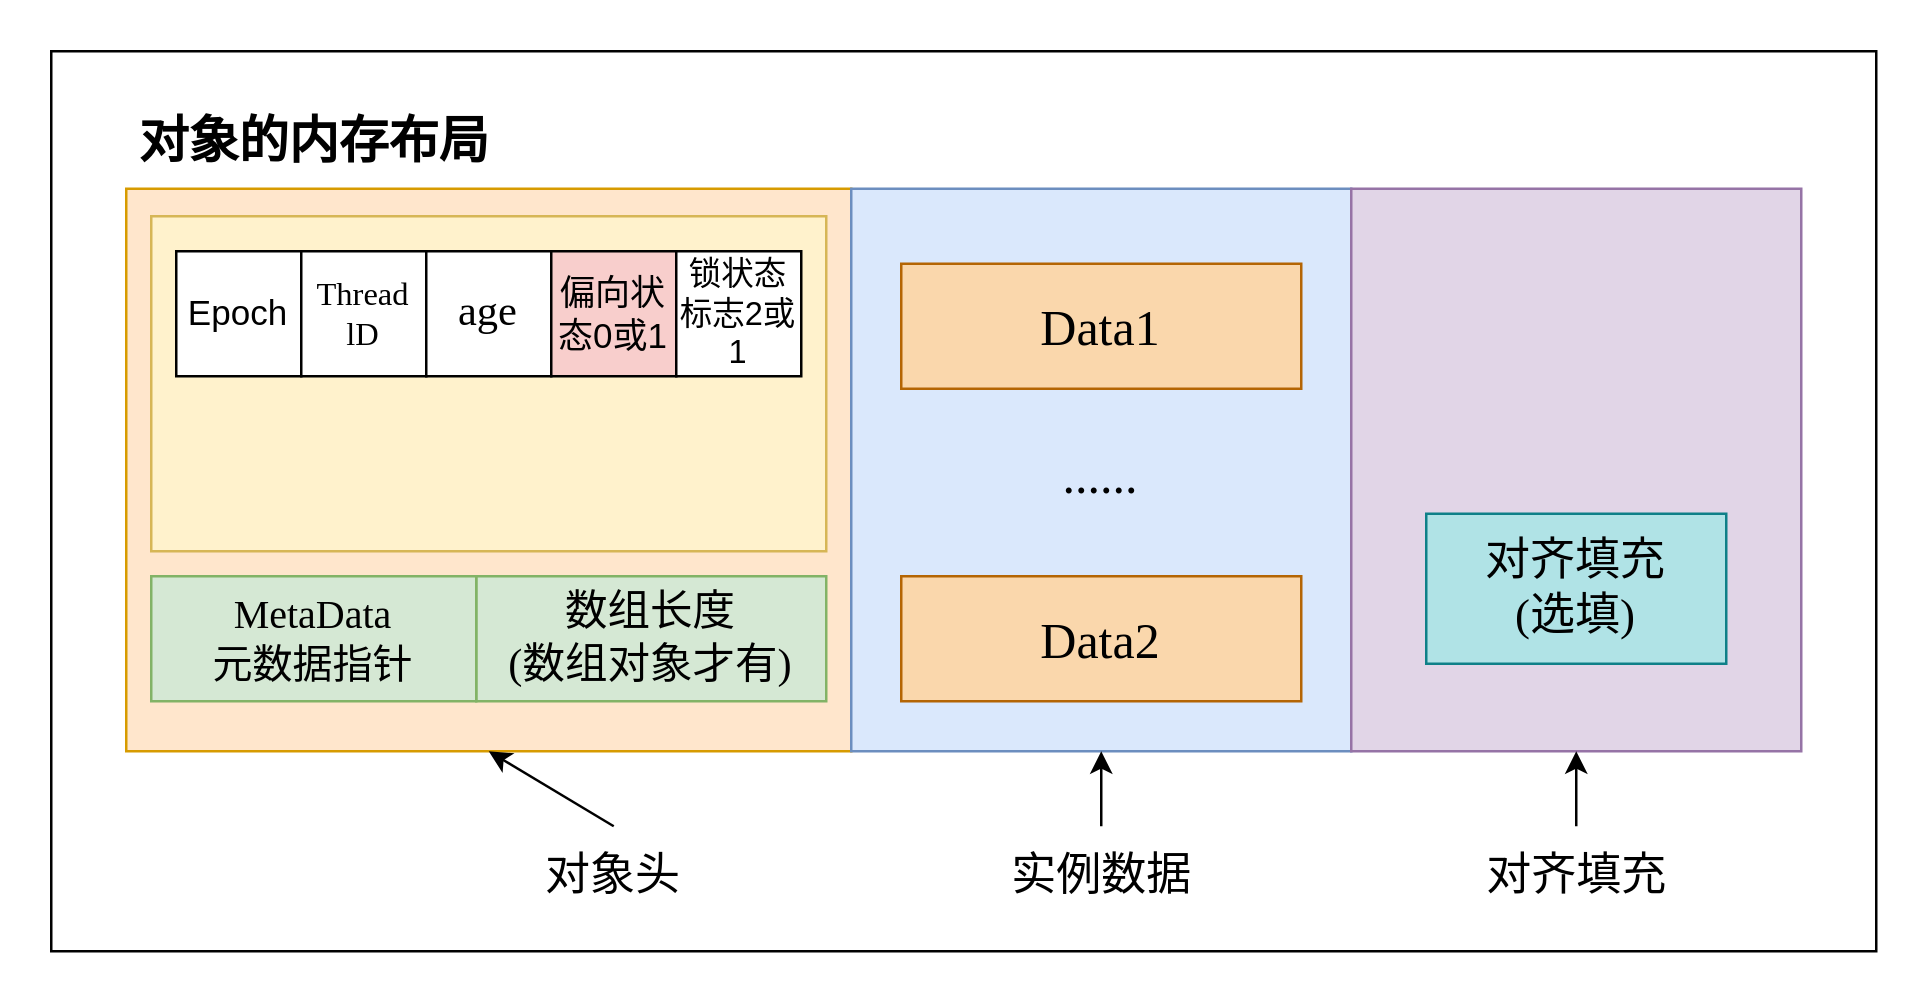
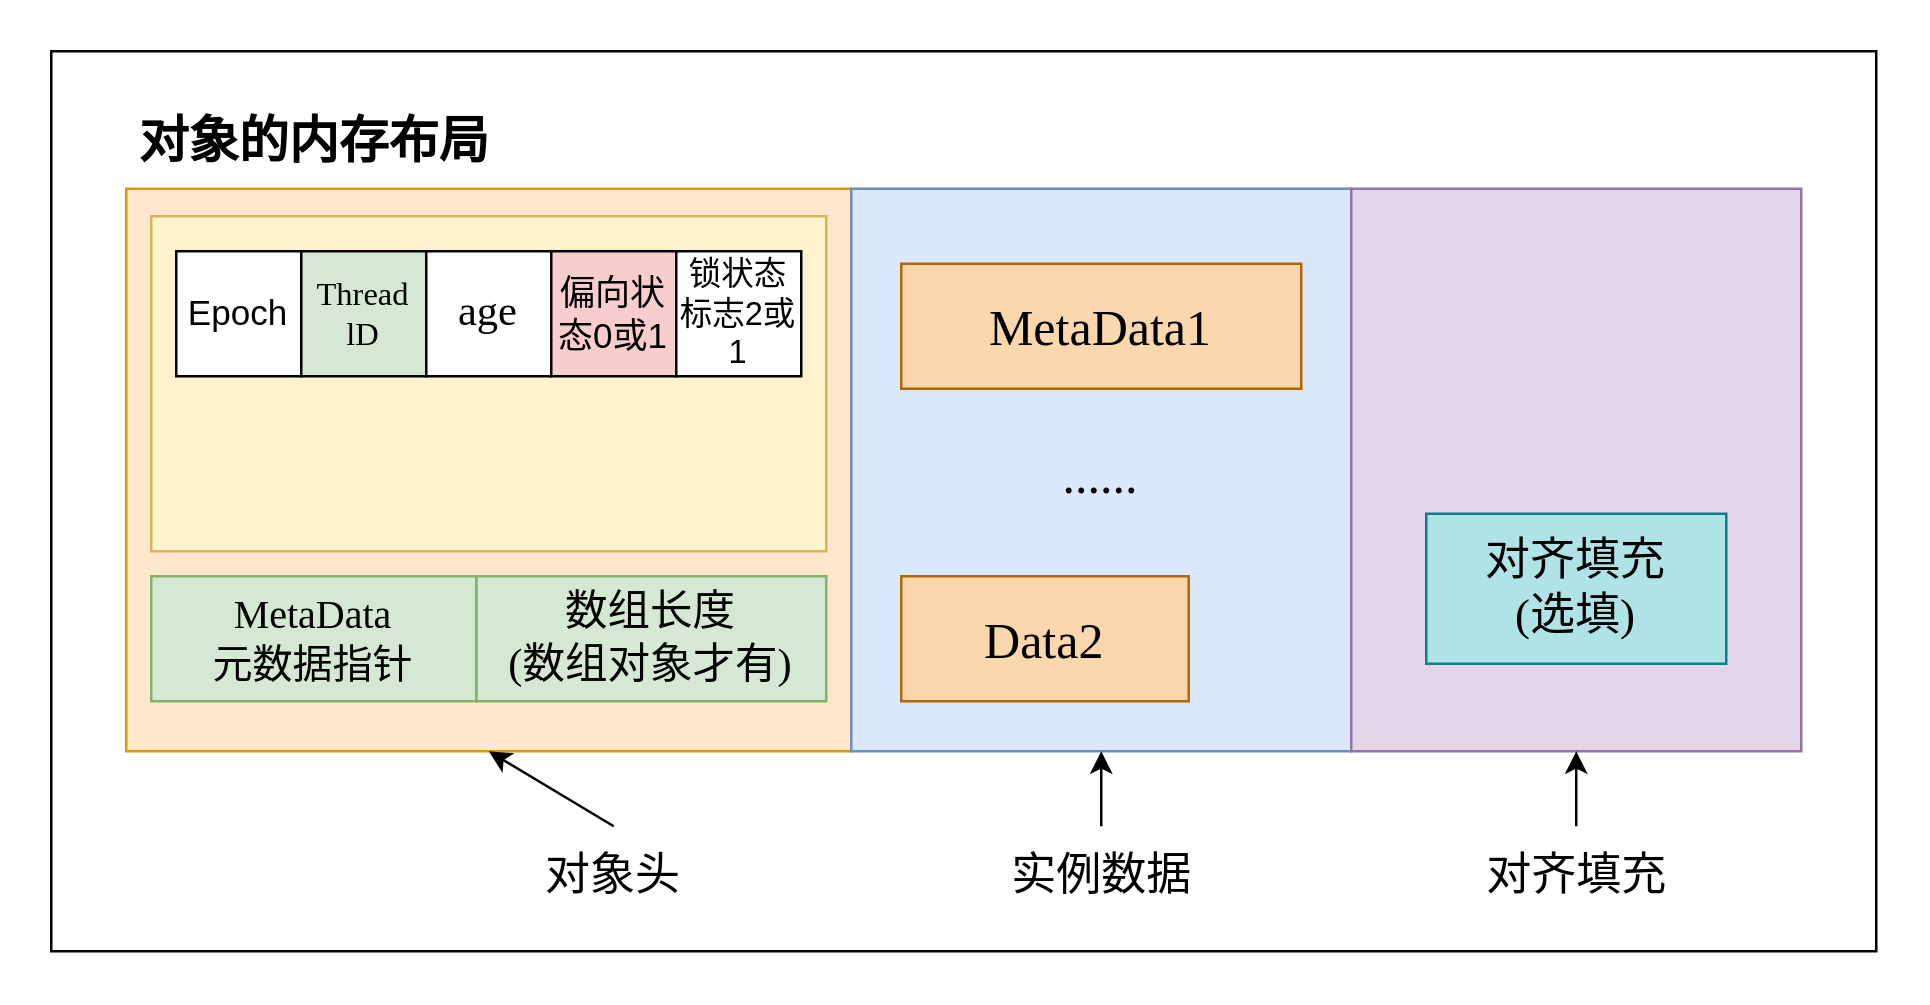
node "Thread lD": fillcolor #ffffff -> #d5e8d4
node "Data1": label "Data1" -> "MetaData1"
node "Data2": size 400x125 -> 288x125
